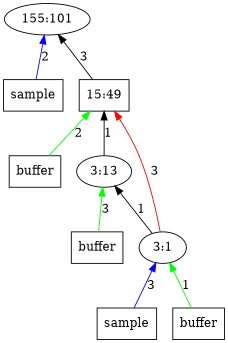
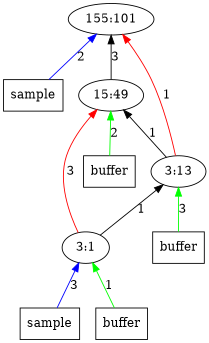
node "15:49": shape box -> ellipse
edge "3:13" -> "155:101": added, label "1"
